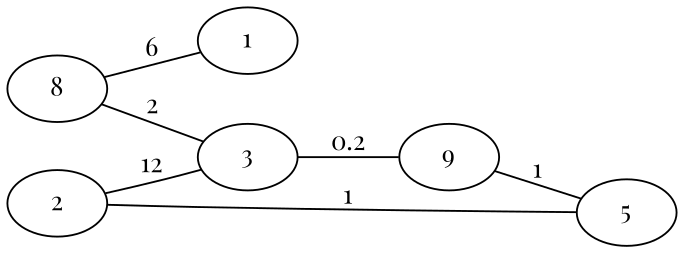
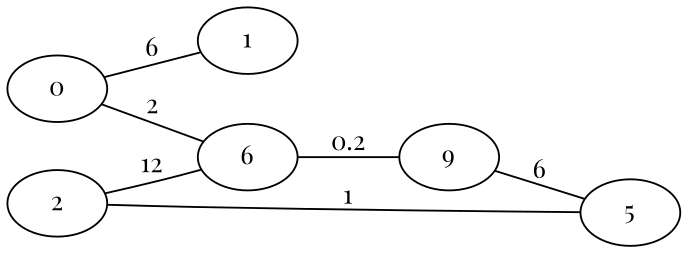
node "8": label "8" -> "0"
node "3": label "3" -> "6"
edge "9" -- "5": label "1" -> "6"
